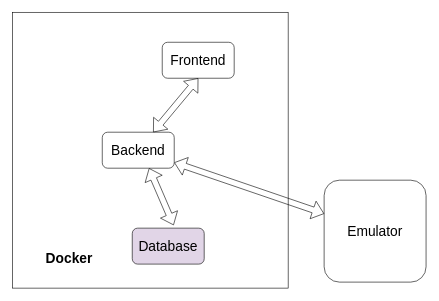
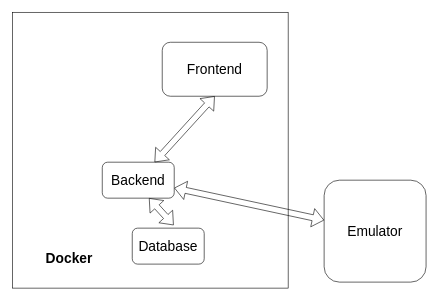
node "Frontend": size 72x36 -> 105x54
node "Backend": moved (138, 150) -> (138, 180)
node "Database": fillcolor #e1d5e7 -> #ffffff
